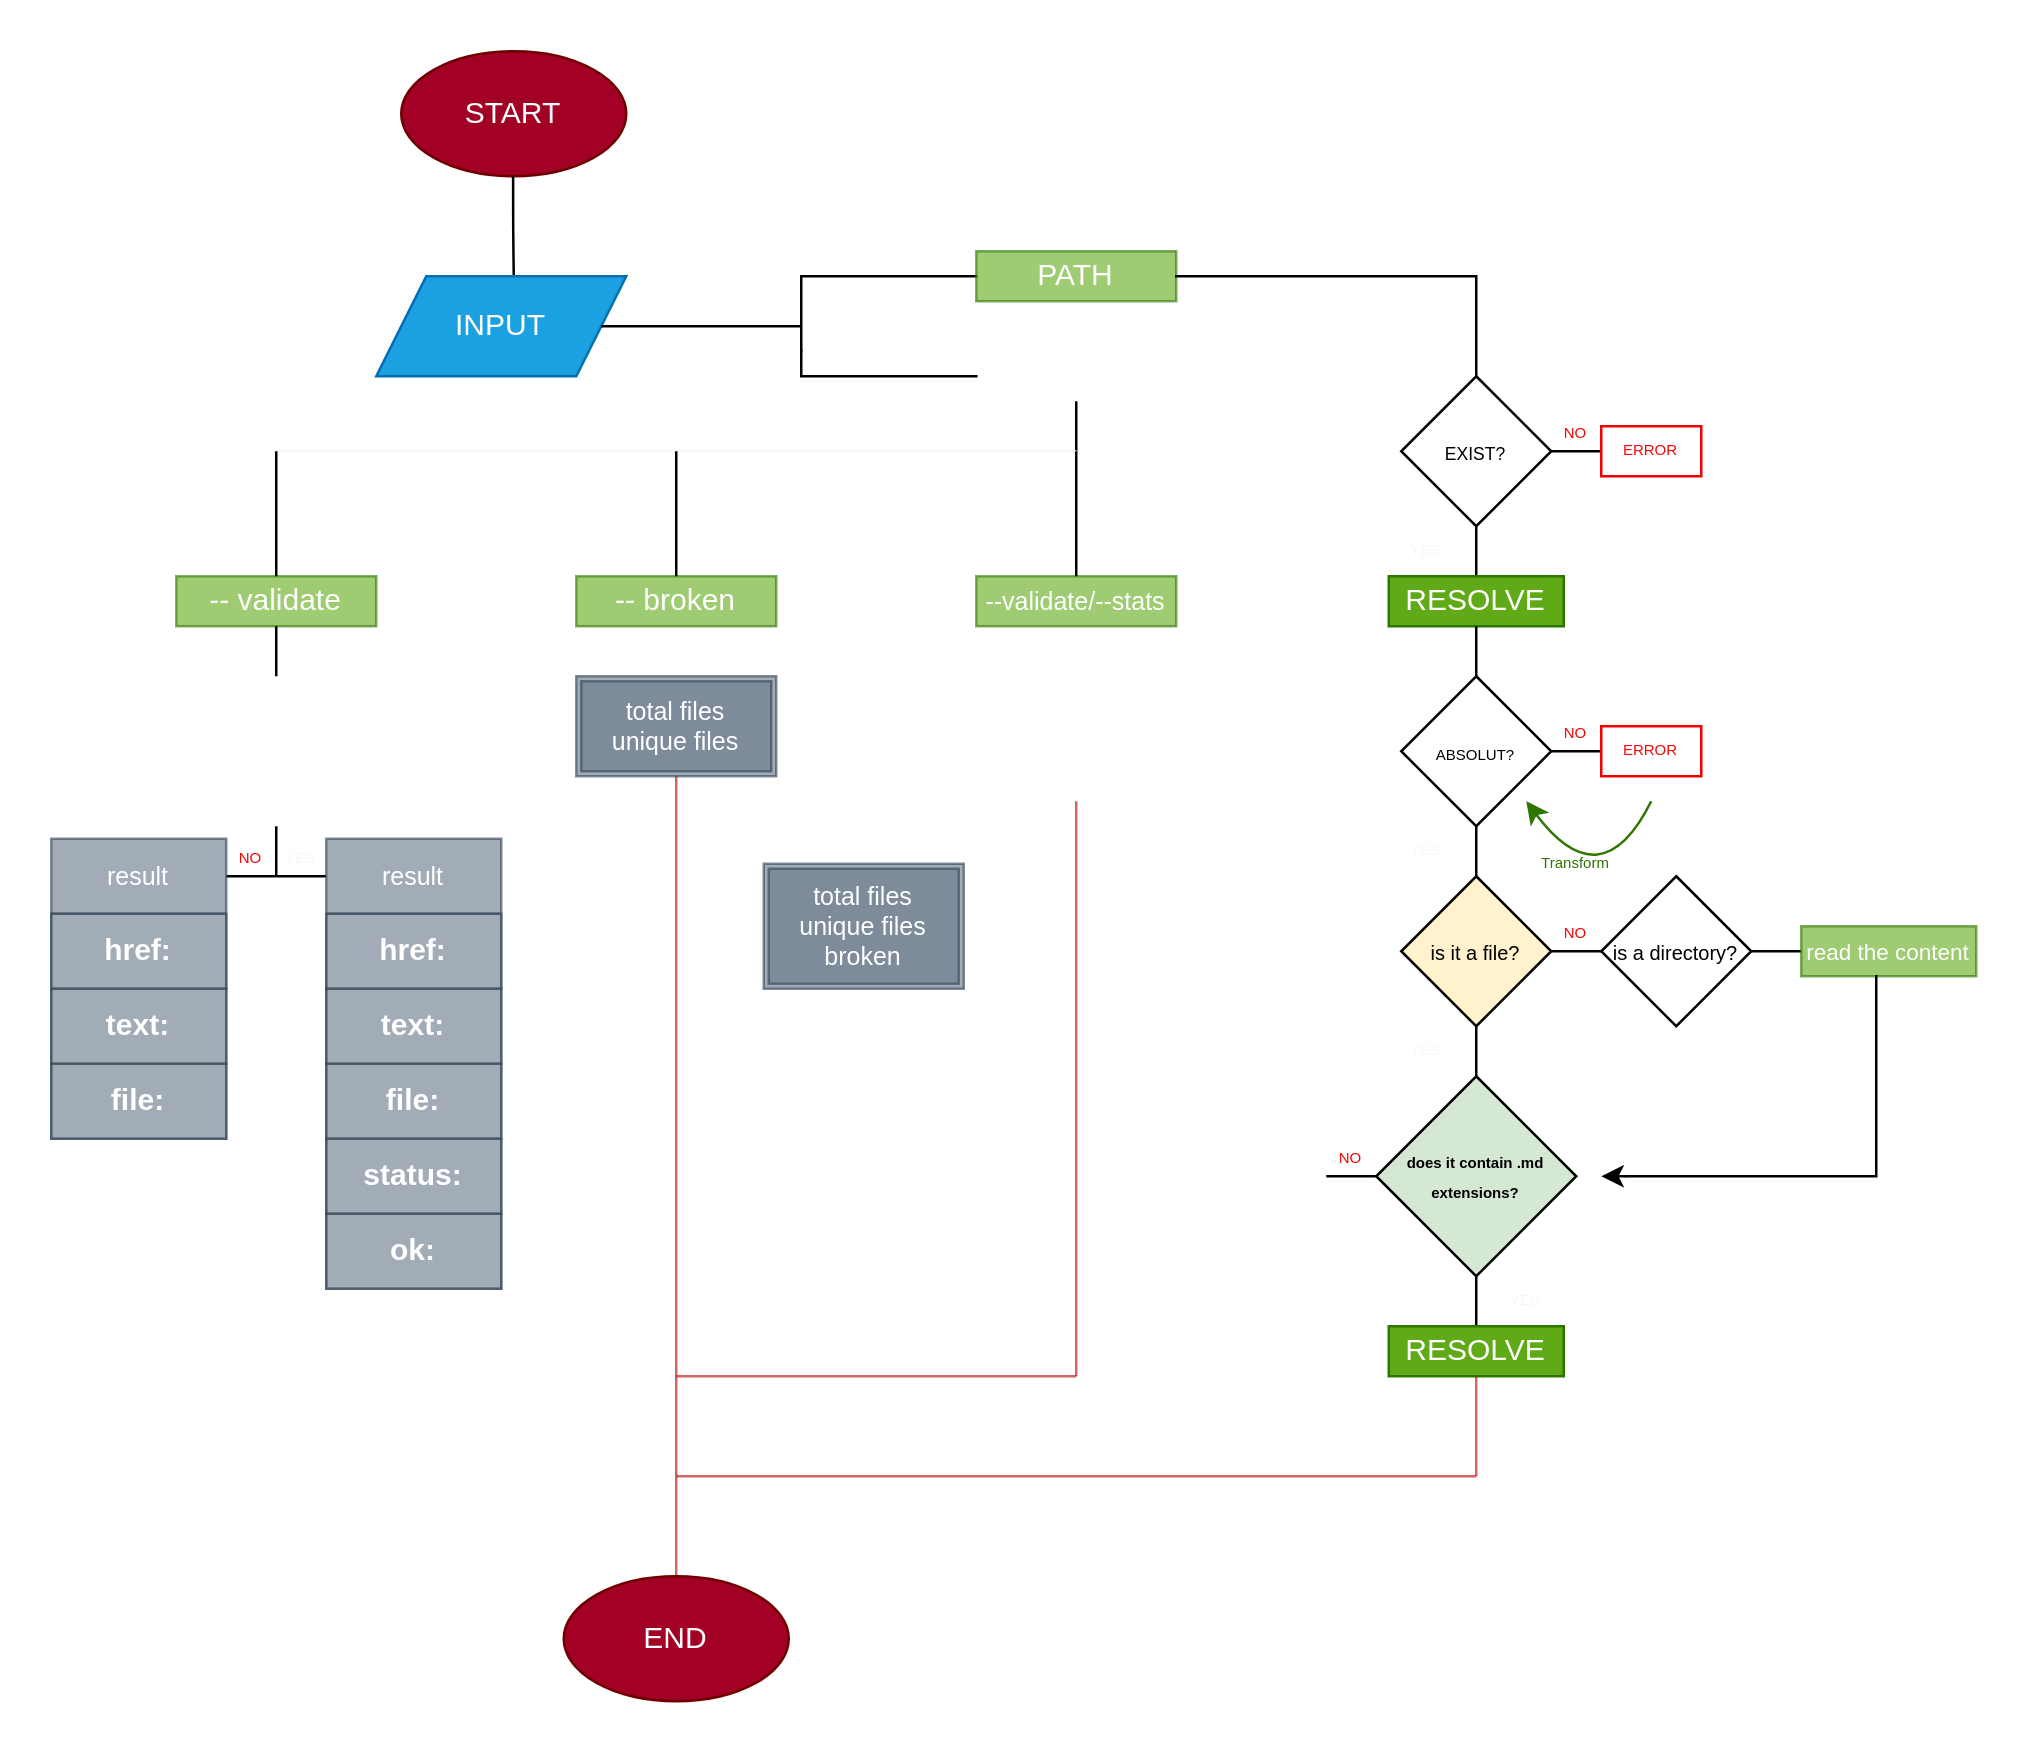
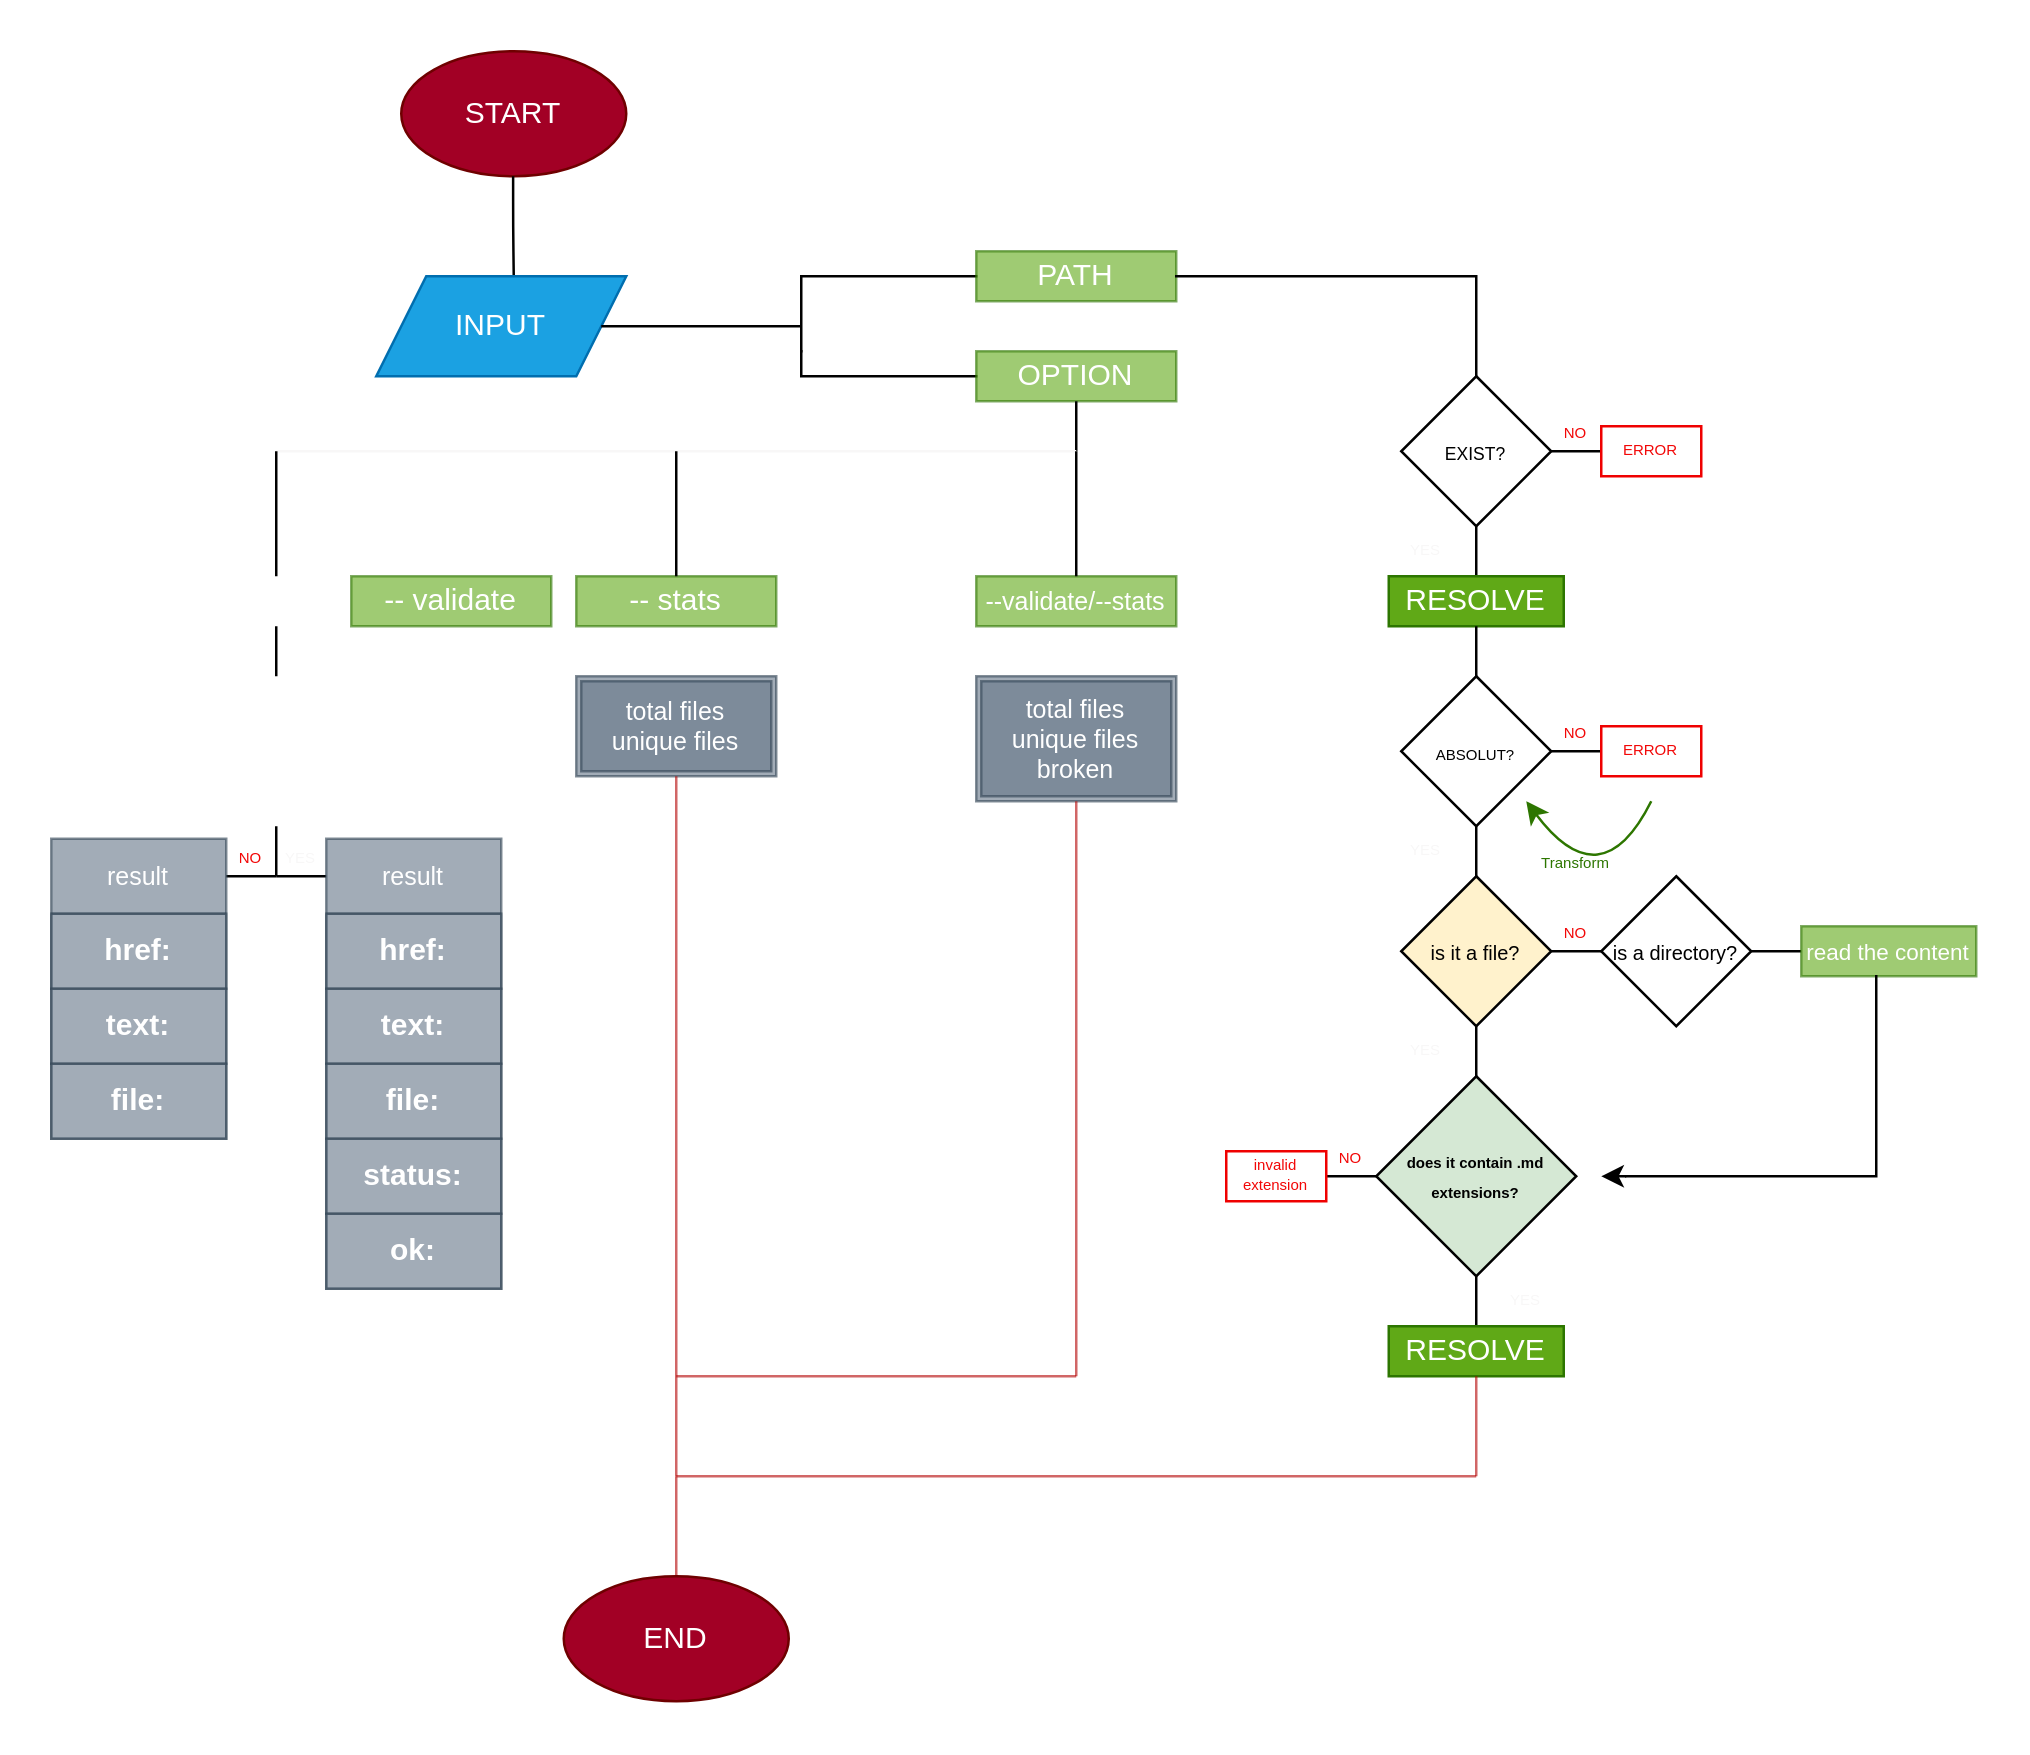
node "OPTION": added
node "-- validate": moved (276, 601) -> (451, 601)
node "-- broken": label "-- broken" -> "-- stats"
node "total files unique files broken": moved (864, 926) -> (1076, 739)
node "invalid extension": added
